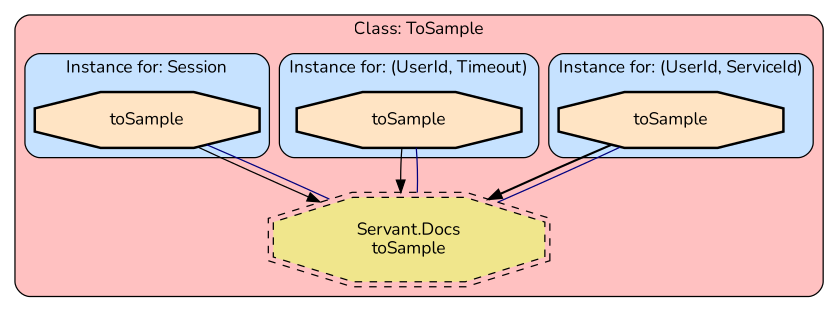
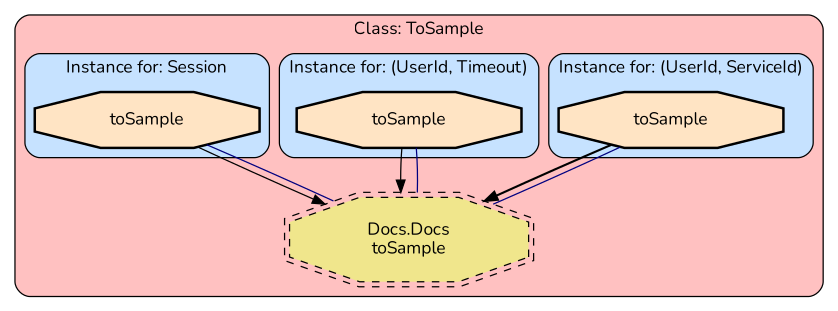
node "Servant.Docs toSample": label "Servant.Docs toSample" -> "Docs.Docs toSample"
